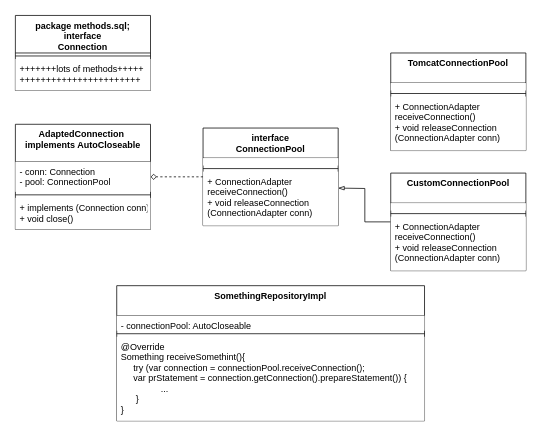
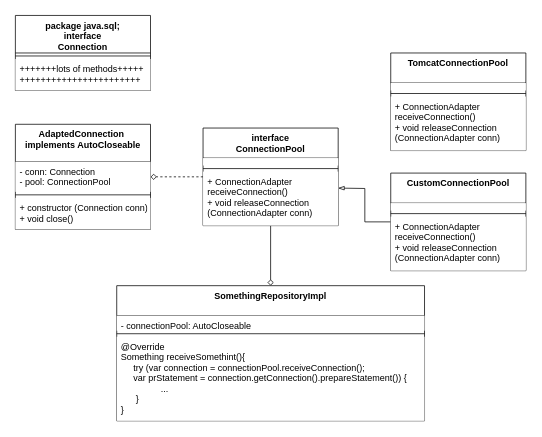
node "package methods.sql; interface Connection": label "package methods.sql; interface Connection" -> "package java.sql; interface Connection"
node "+ implements (Connection conn) + void close()": label "+ implements (Connection conn) + void close()" -> "+ constructor (Connection conn) + void close()"
edge "interface ConnectionPool" -> "SomethingRepositoryImpl": added
